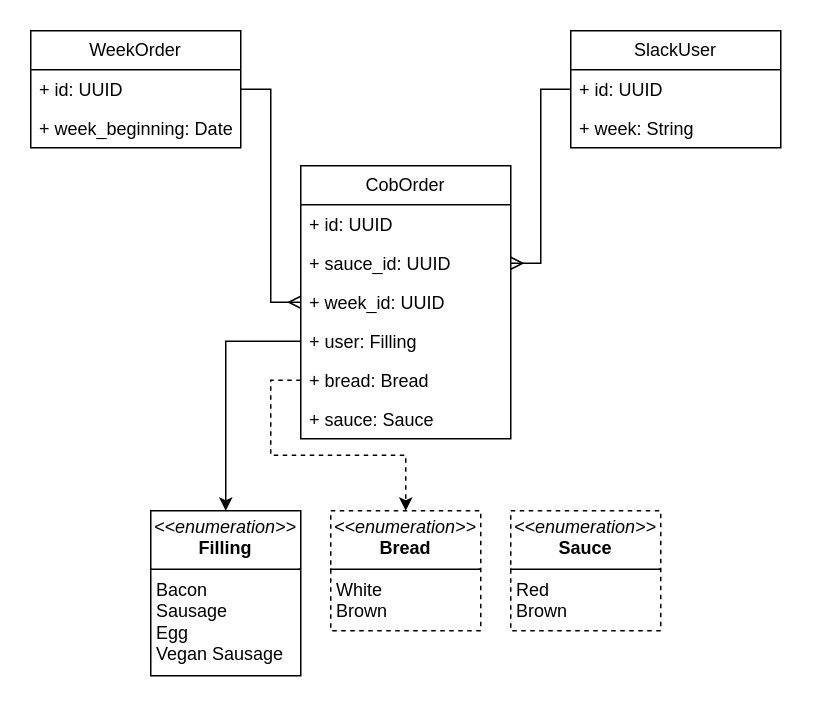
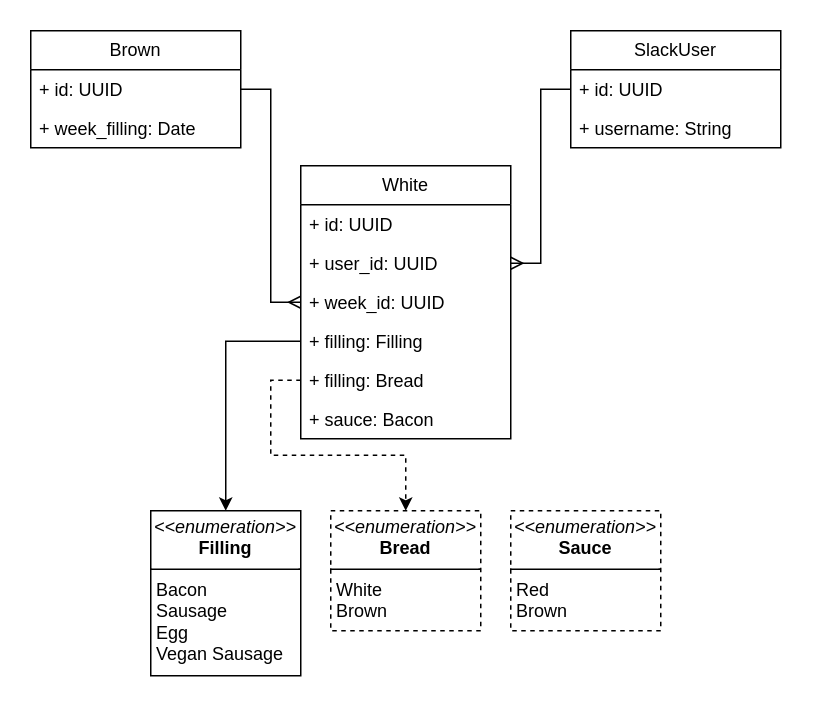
node "WeekOrder": label "WeekOrder" -> "Brown"
node "+ week: String": label "+ week: String" -> "+ username: String"
node "+ week_beginning: Date": label "+ week_beginning: Date" -> "+ week_filling: Date"
node "CobOrder": label "CobOrder" -> "White"
node "+ sauce_id: UUID": label "+ sauce_id: UUID" -> "+ user_id: UUID"
node "+ user: Filling": label "+ user: Filling" -> "+ filling: Filling"
node "+ bread: Bread": label "+ bread: Bread" -> "+ filling: Bread"
node "+ sauce: Sauce": label "+ sauce: Sauce" -> "+ sauce: Bacon"
